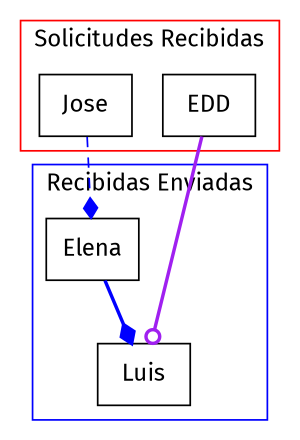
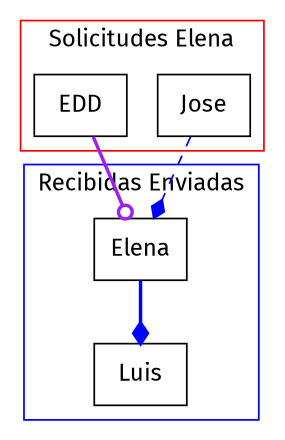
cluster "Solicitudes Recibidas": label "Solicitudes Recibidas" -> "Solicitudes Elena"
edge "EDD" -> "Luis": now "EDD" -> "Elena"
